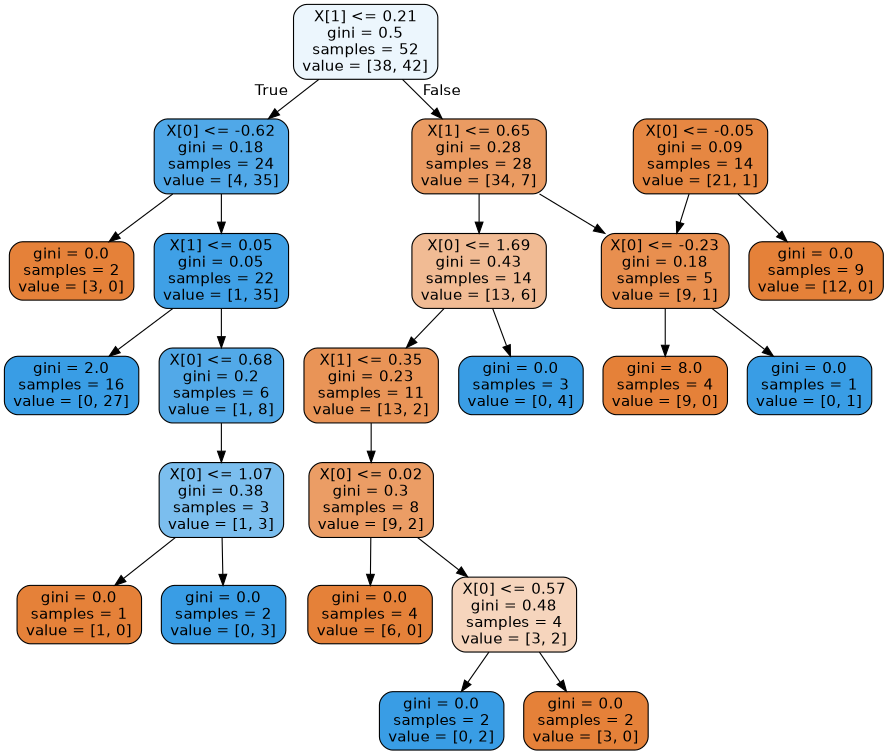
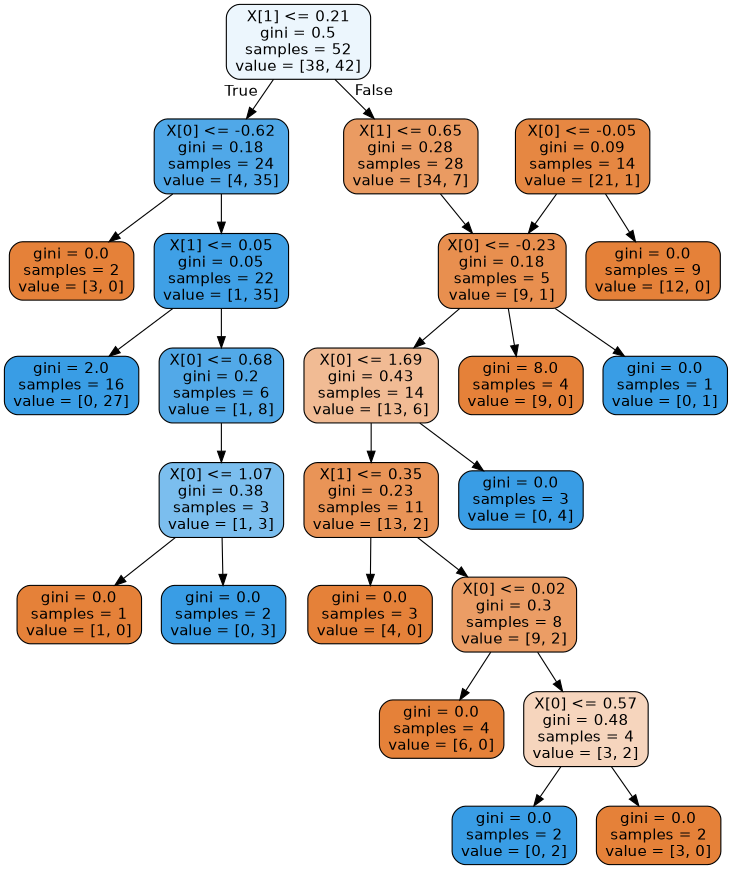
edge "X[1] <= 0.65 gini = 0.28 samples = 28 value = [34, 7]" -> "X[0] <= 1.69 gini = 0.43 samples = 14 value = [13, 6]": now "X[0] <= -0.23 gini = 0.18 samples = 5 value = [9, 1]" -> "X[0] <= 1.69 gini = 0.43 samples = 14 value = [13, 6]"
node "gini = 0.0 samples = 3 value = [4, 0]": added
